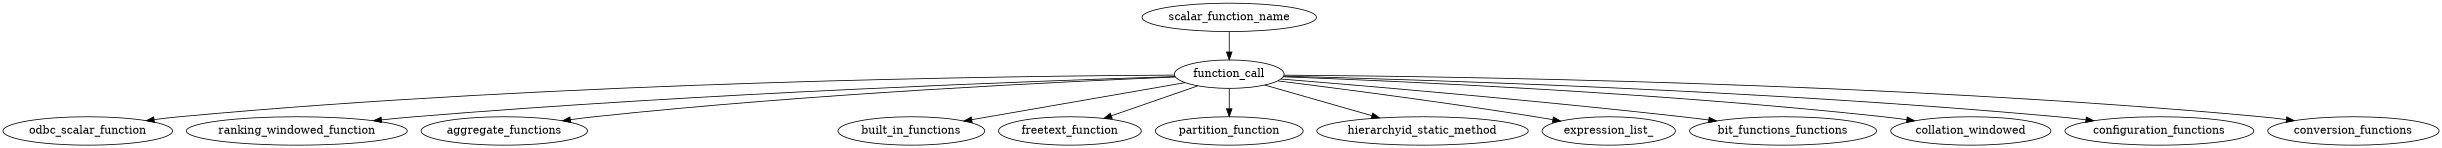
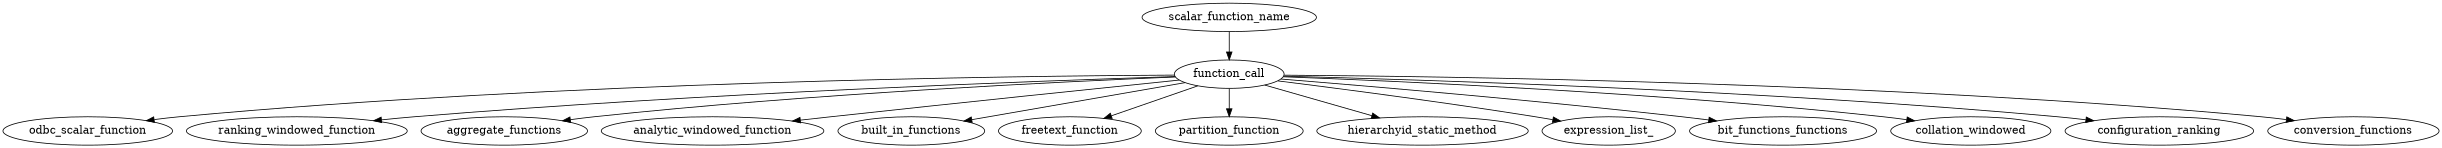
node "analytic_windowed_function": added
node "configuration_functions": label "configuration_functions" -> "configuration_ranking"
